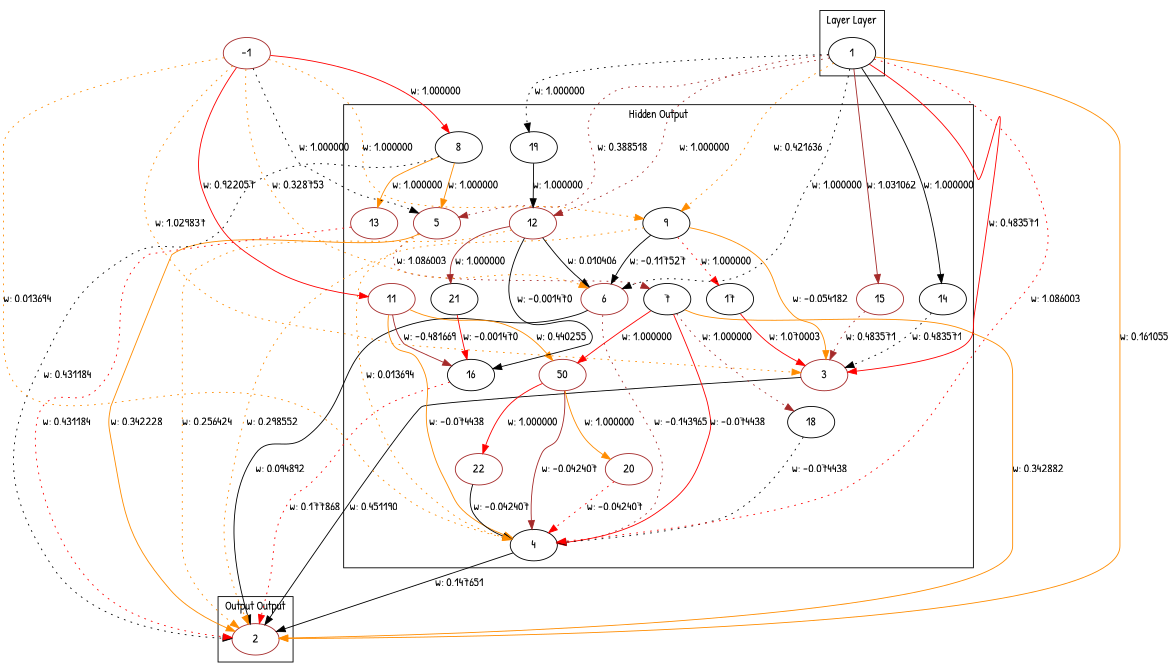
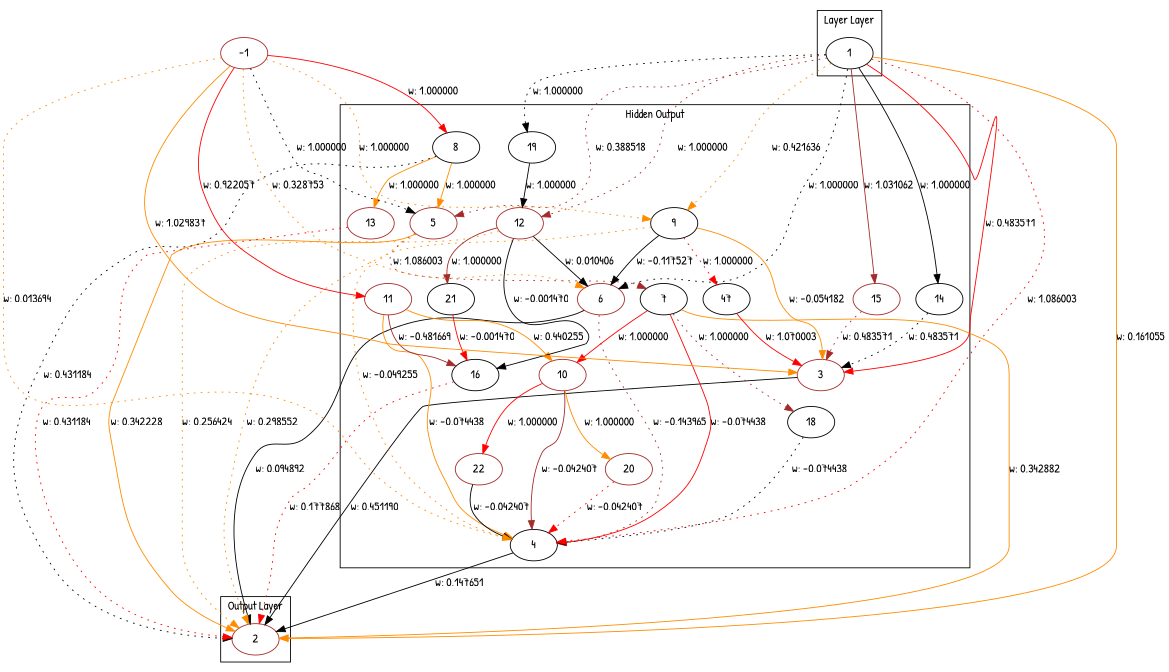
node "17": label "17" -> "47"
edge "-1" -> "3": style dotted -> solid
edge "5" -> "4": label "w: 0.013694" -> "w: -0.049255"
node "50": label "50" -> "10"
cluster "Output Output": label "Output Output" -> "Output Layer"
